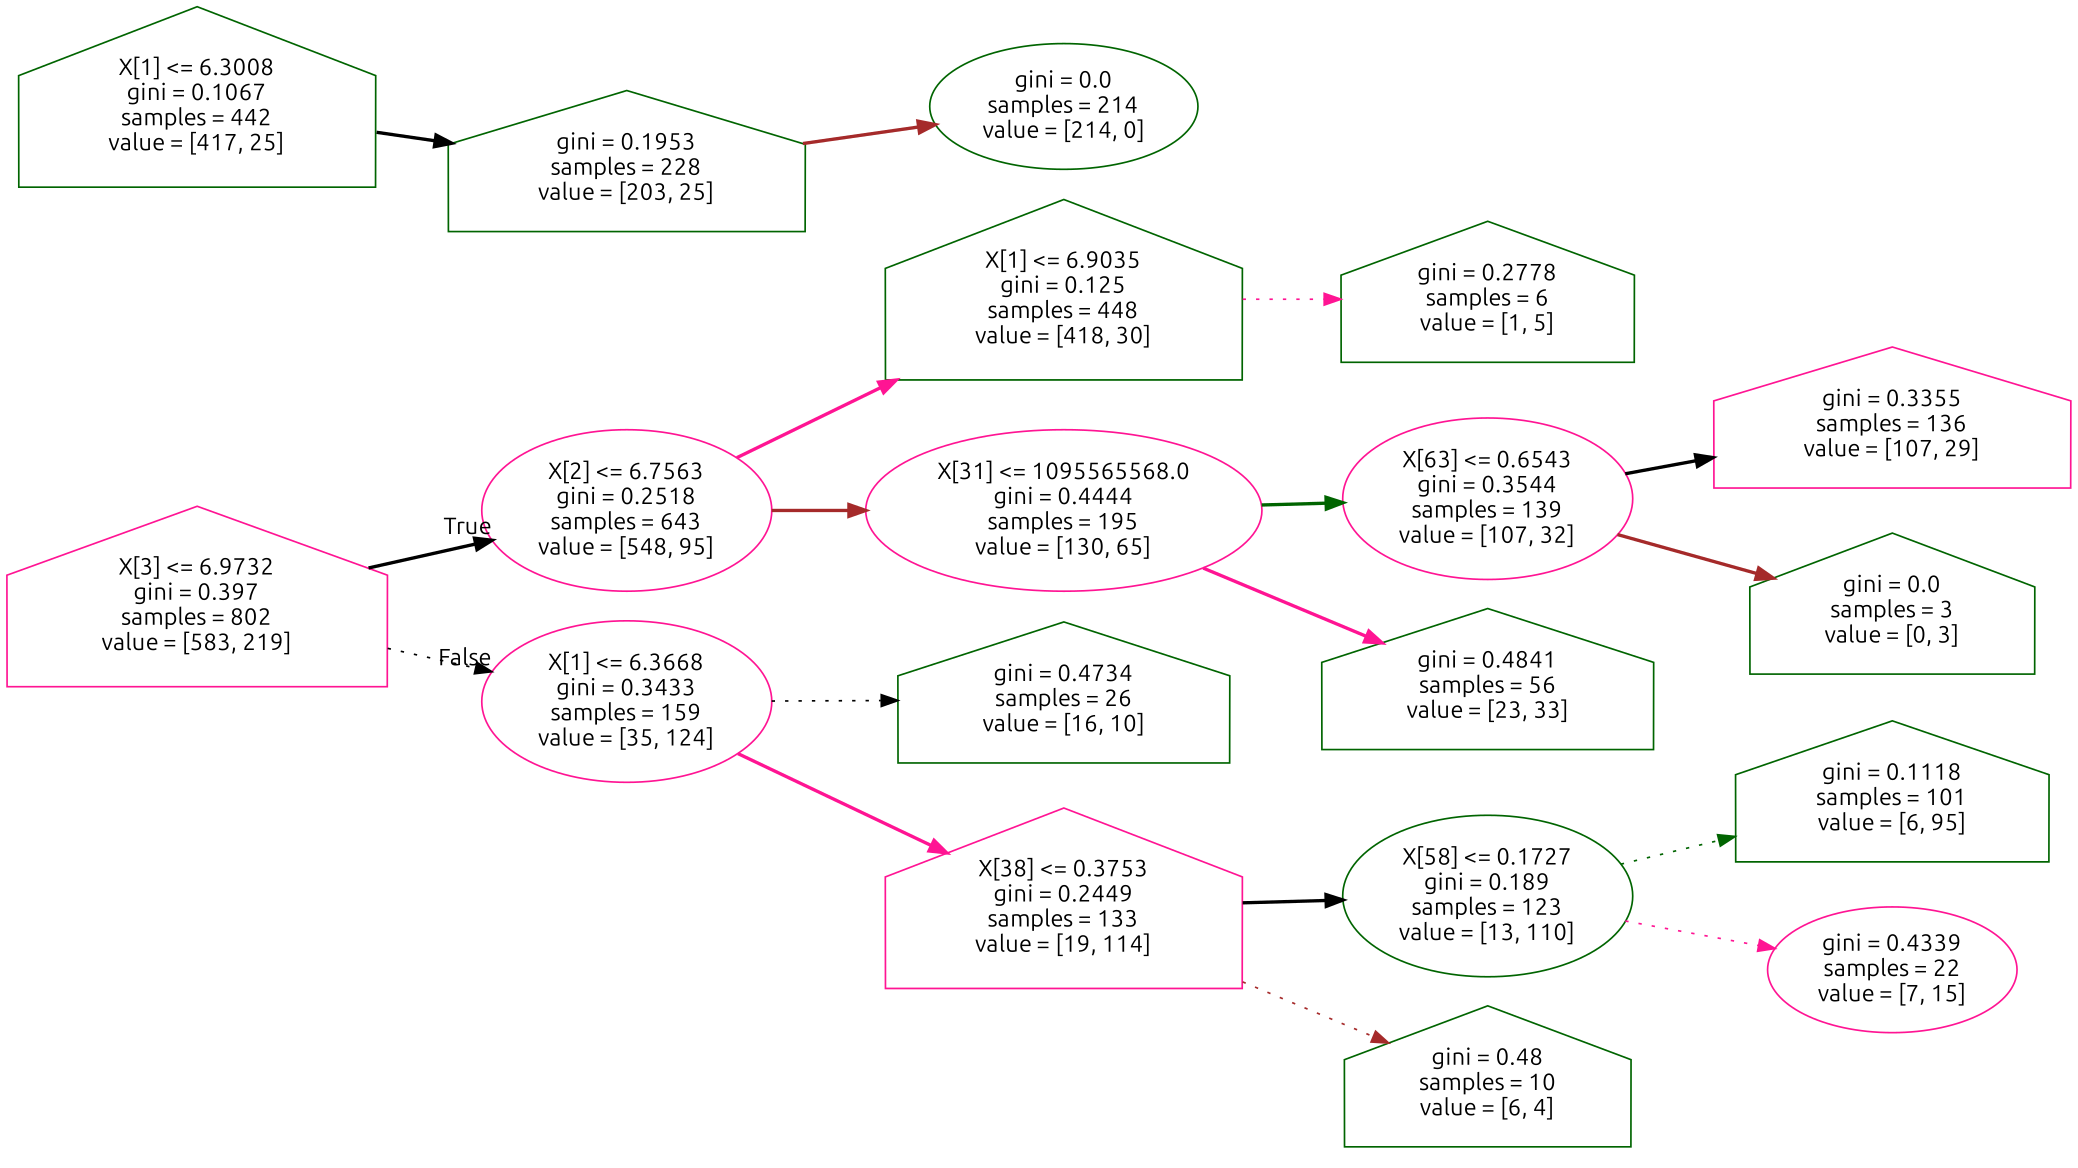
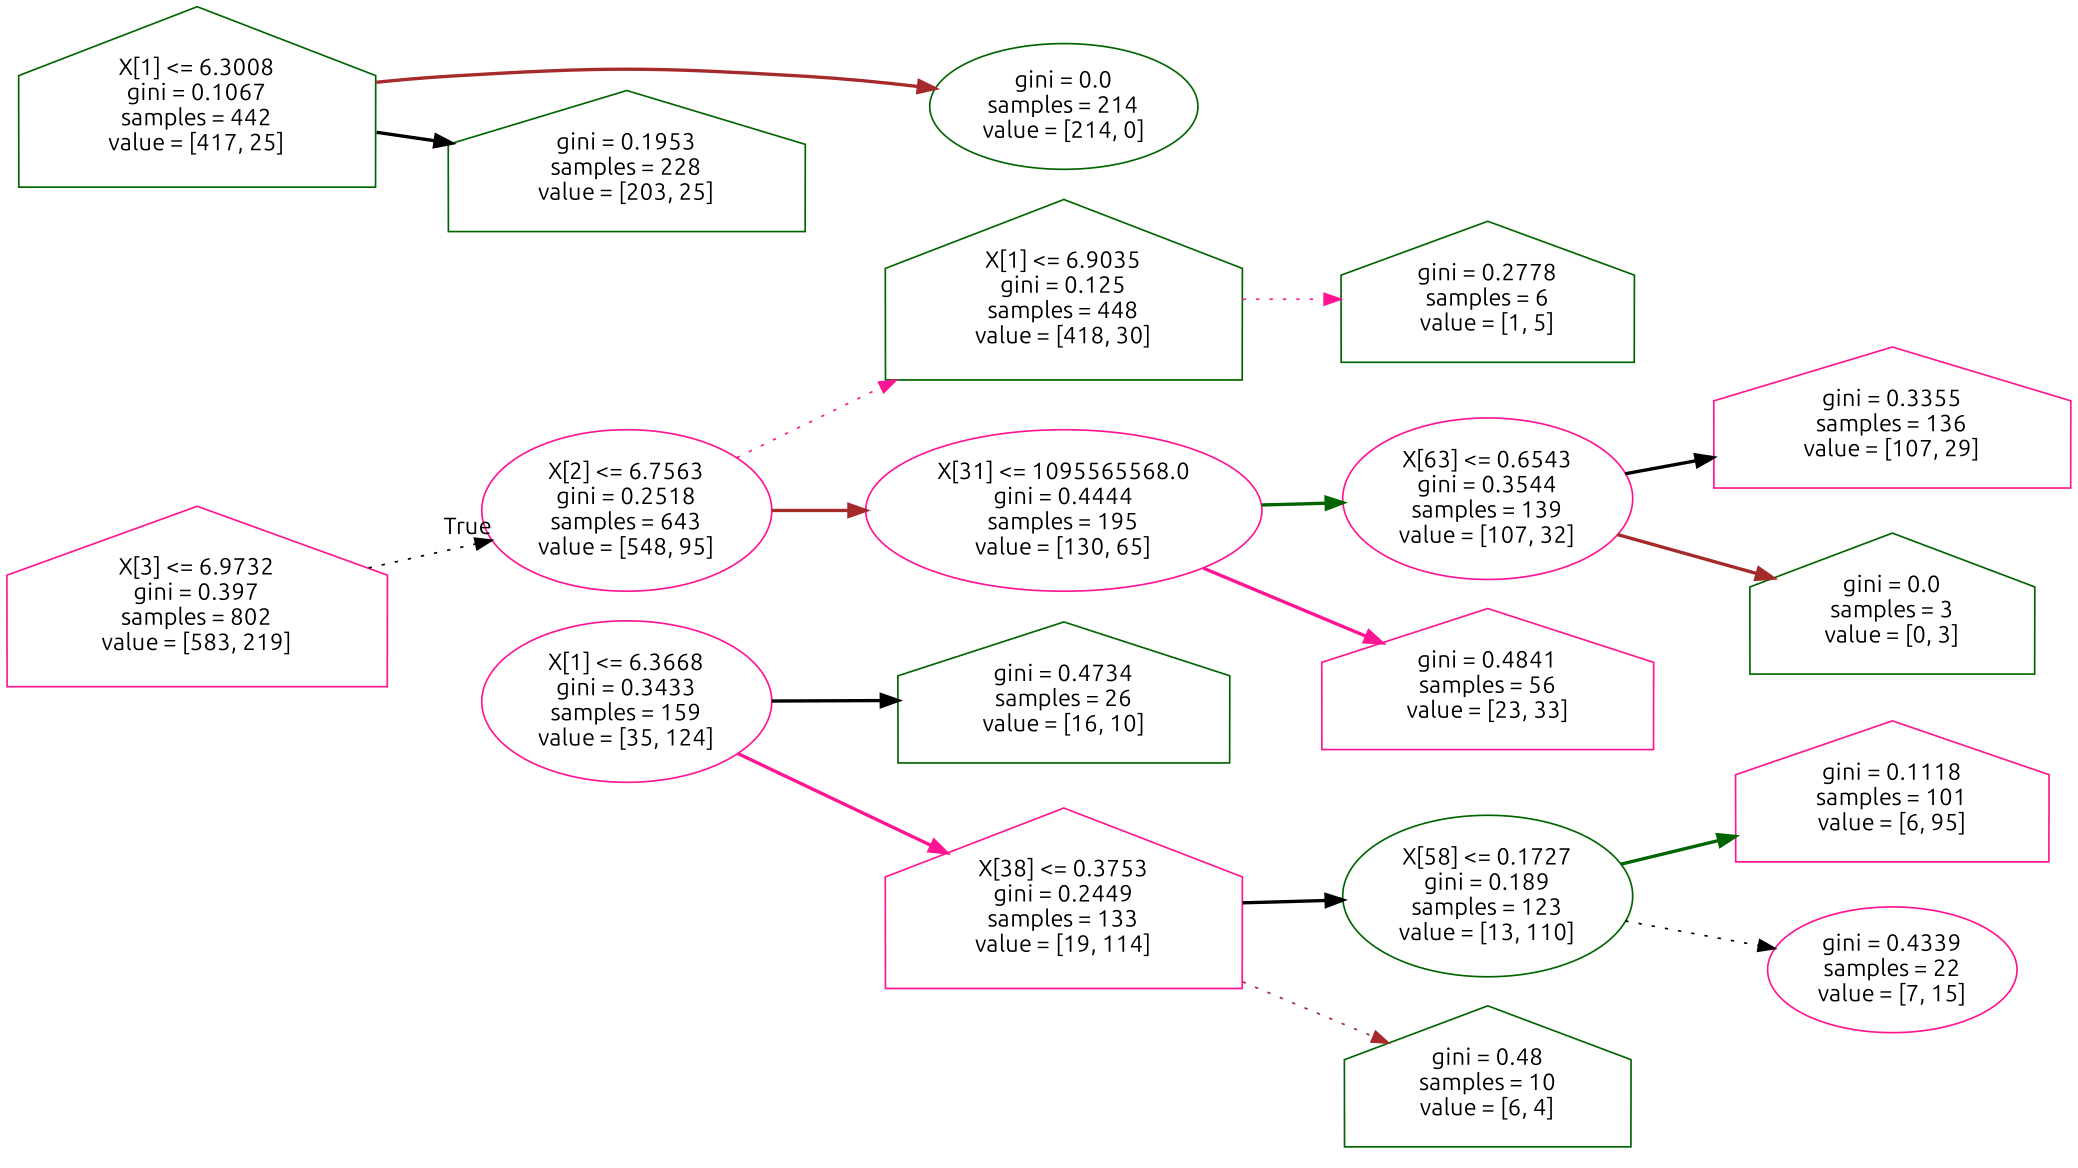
edge "gini = 0.1953 samples = 228 value = [203, 25]" -> "gini = 0.0 samples = 214 value = [214, 0]": now "X[1] <= 6.3008 gini = 0.1067 samples = 442 value = [417, 25]" -> "gini = 0.0 samples = 214 value = [214, 0]"
edge "X[2] <= 6.7563 gini = 0.2518 samples = 643 value = [548, 95]" -> "X[1] <= 6.9035 gini = 0.125 samples = 448 value = [418, 30]": style bold -> dotted
edge "X[3] <= 6.9732 gini = 0.397 samples = 802 value = [583, 219]" -> "X[2] <= 6.7563 gini = 0.2518 samples = 643 value = [548, 95]": style bold -> dotted
edge "X[3] <= 6.9732 gini = 0.397 samples = 802 value = [583, 219]" -> "X[1] <= 6.3668 gini = 0.3433 samples = 159 value = [35, 124]": removed
node "gini = 0.4841 samples = 56 value = [23, 33]": color darkgreen -> deeppink
edge "X[1] <= 6.3668 gini = 0.3433 samples = 159 value = [35, 124]" -> "gini = 0.4734 samples = 26 value = [16, 10]": style dotted -> bold
node "gini = 0.1118 samples = 101 value = [6, 95]": color darkgreen -> deeppink
edge "X[58] <= 0.1727 gini = 0.189 samples = 123 value = [13, 110]" -> "gini = 0.1118 samples = 101 value = [6, 95]": style dotted -> bold
edge "X[58] <= 0.1727 gini = 0.189 samples = 123 value = [13, 110]" -> "gini = 0.4339 samples = 22 value = [7, 15]": color deeppink -> black
